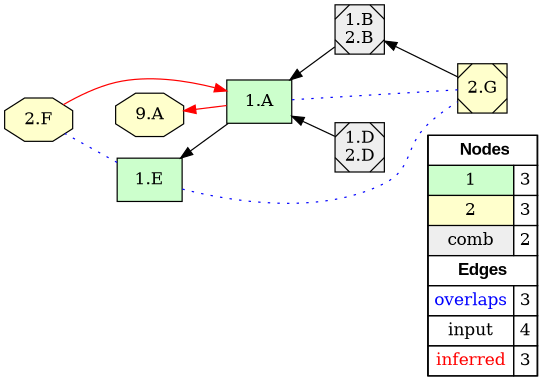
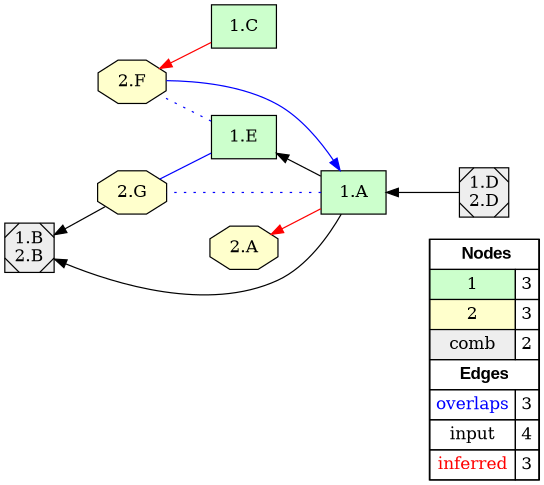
node "1.C": added
edge "1.B 2.B" -> "1.A": reversed
edge "2.F" -> "1.A": color #ff0000 -> #0000ff
node "2.G": shape Msquare -> octagon
node "9.A": label "9.A" -> "2.A"
edge "2.G" -- "1.E": style dotted -> solid
